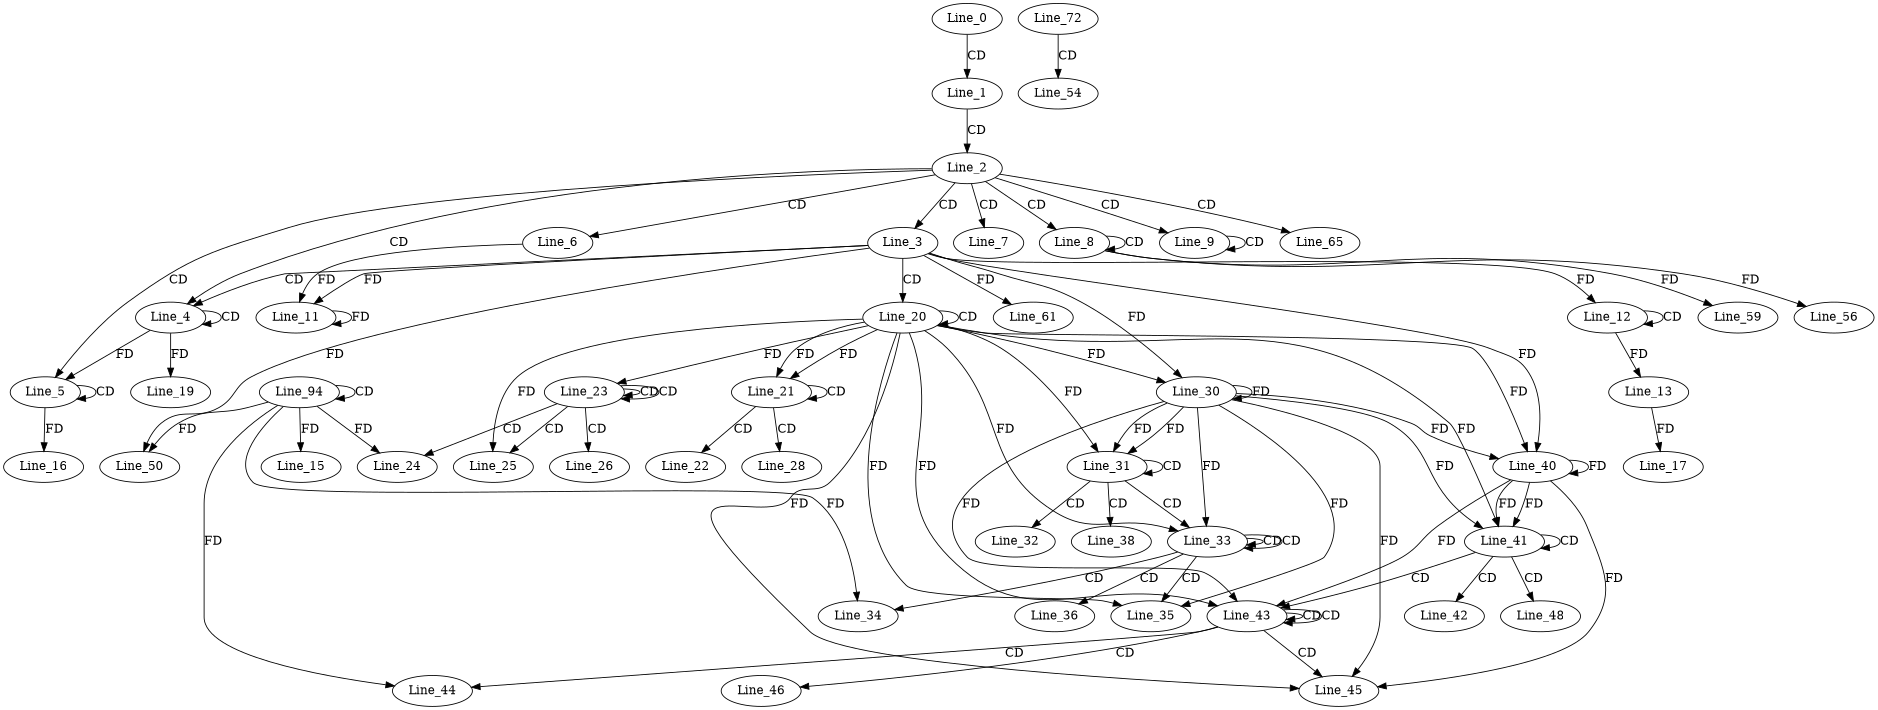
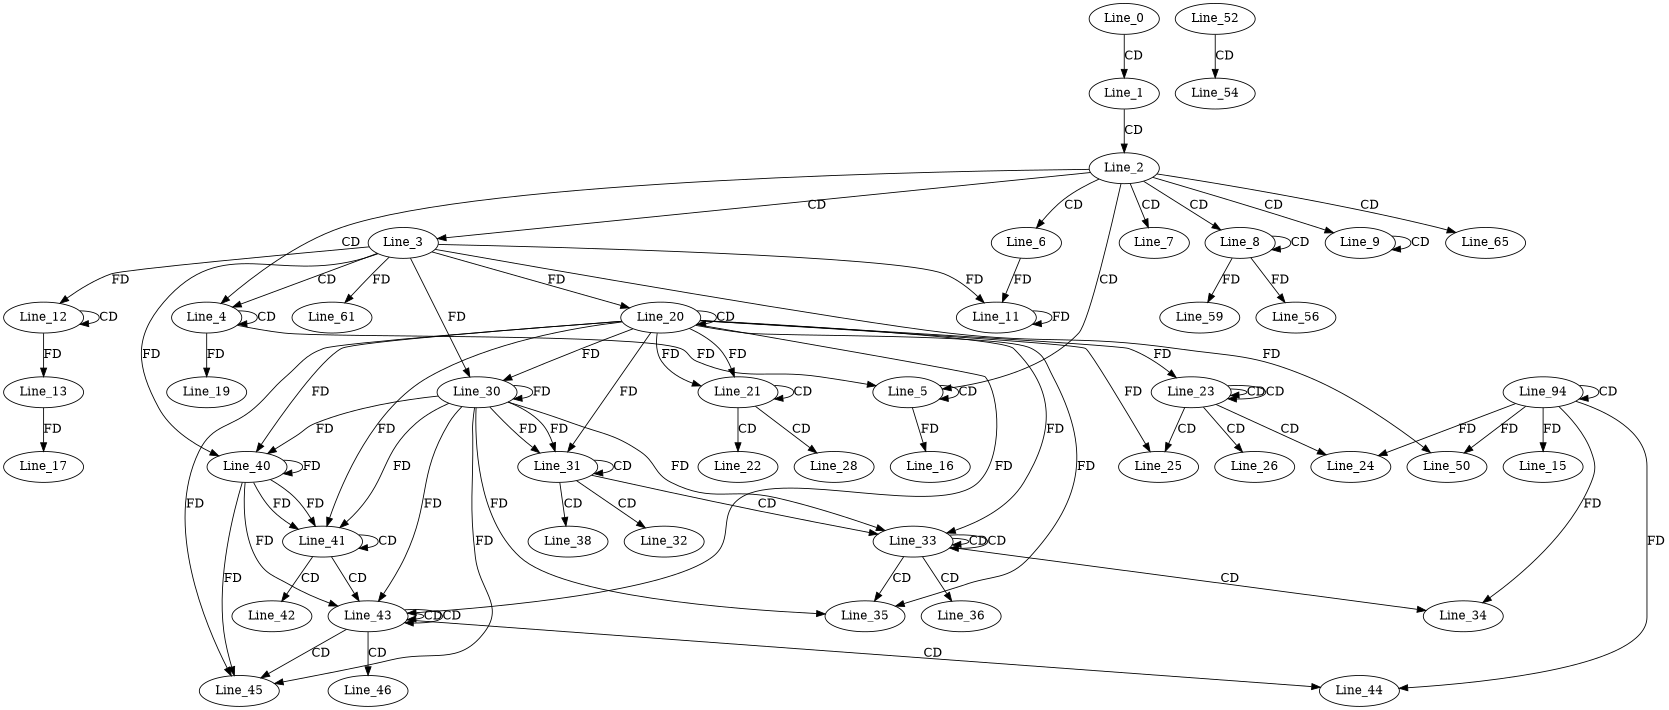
node "Line_72": label "Line_72" -> "Line_52"
edge "Line_3" -> "Line_20": label "CD" -> "FD"
node "Line_48": removed
